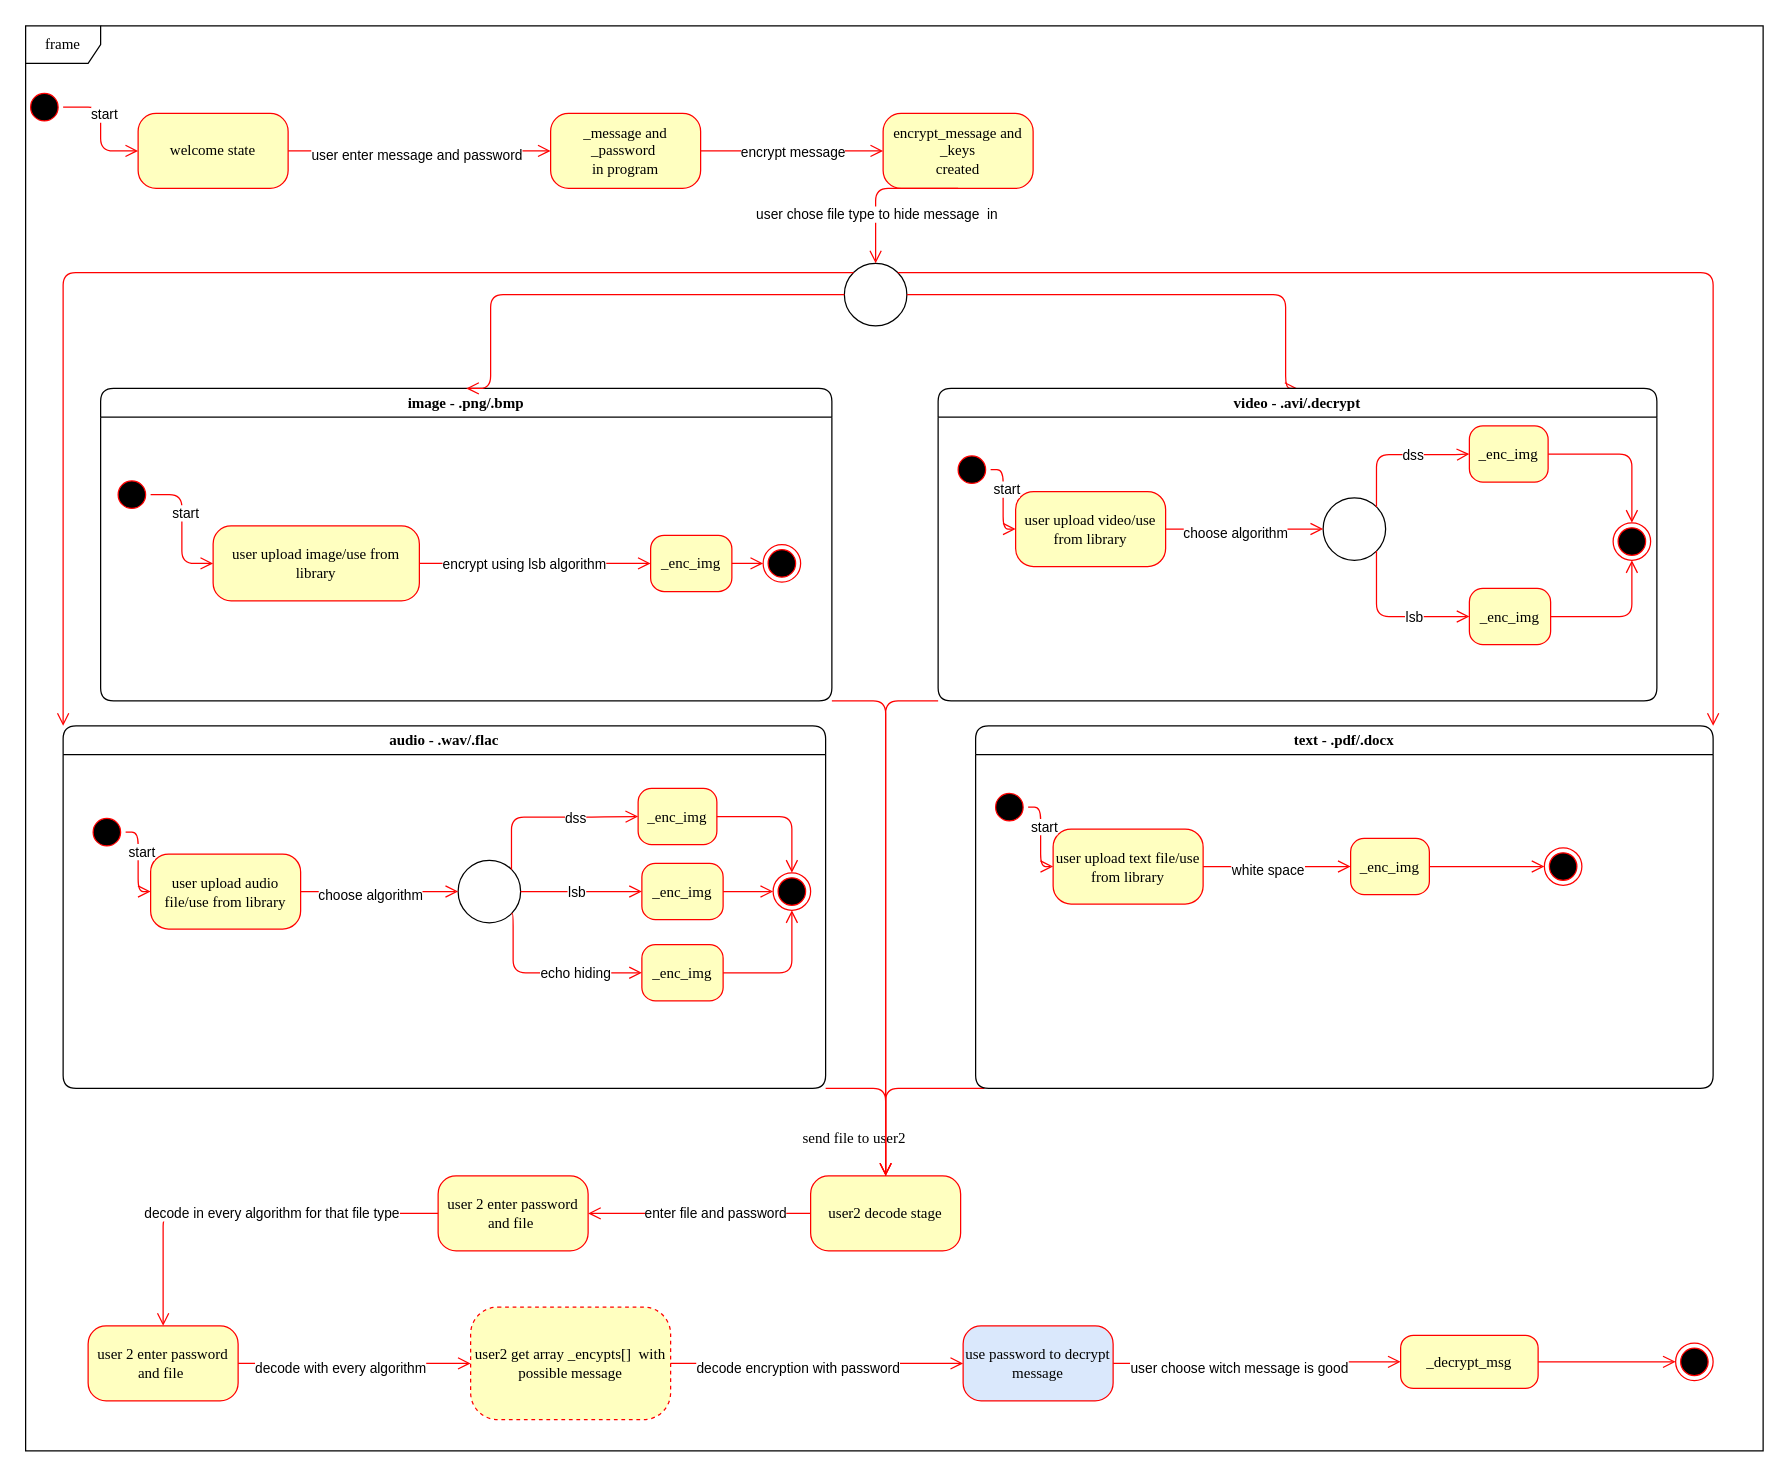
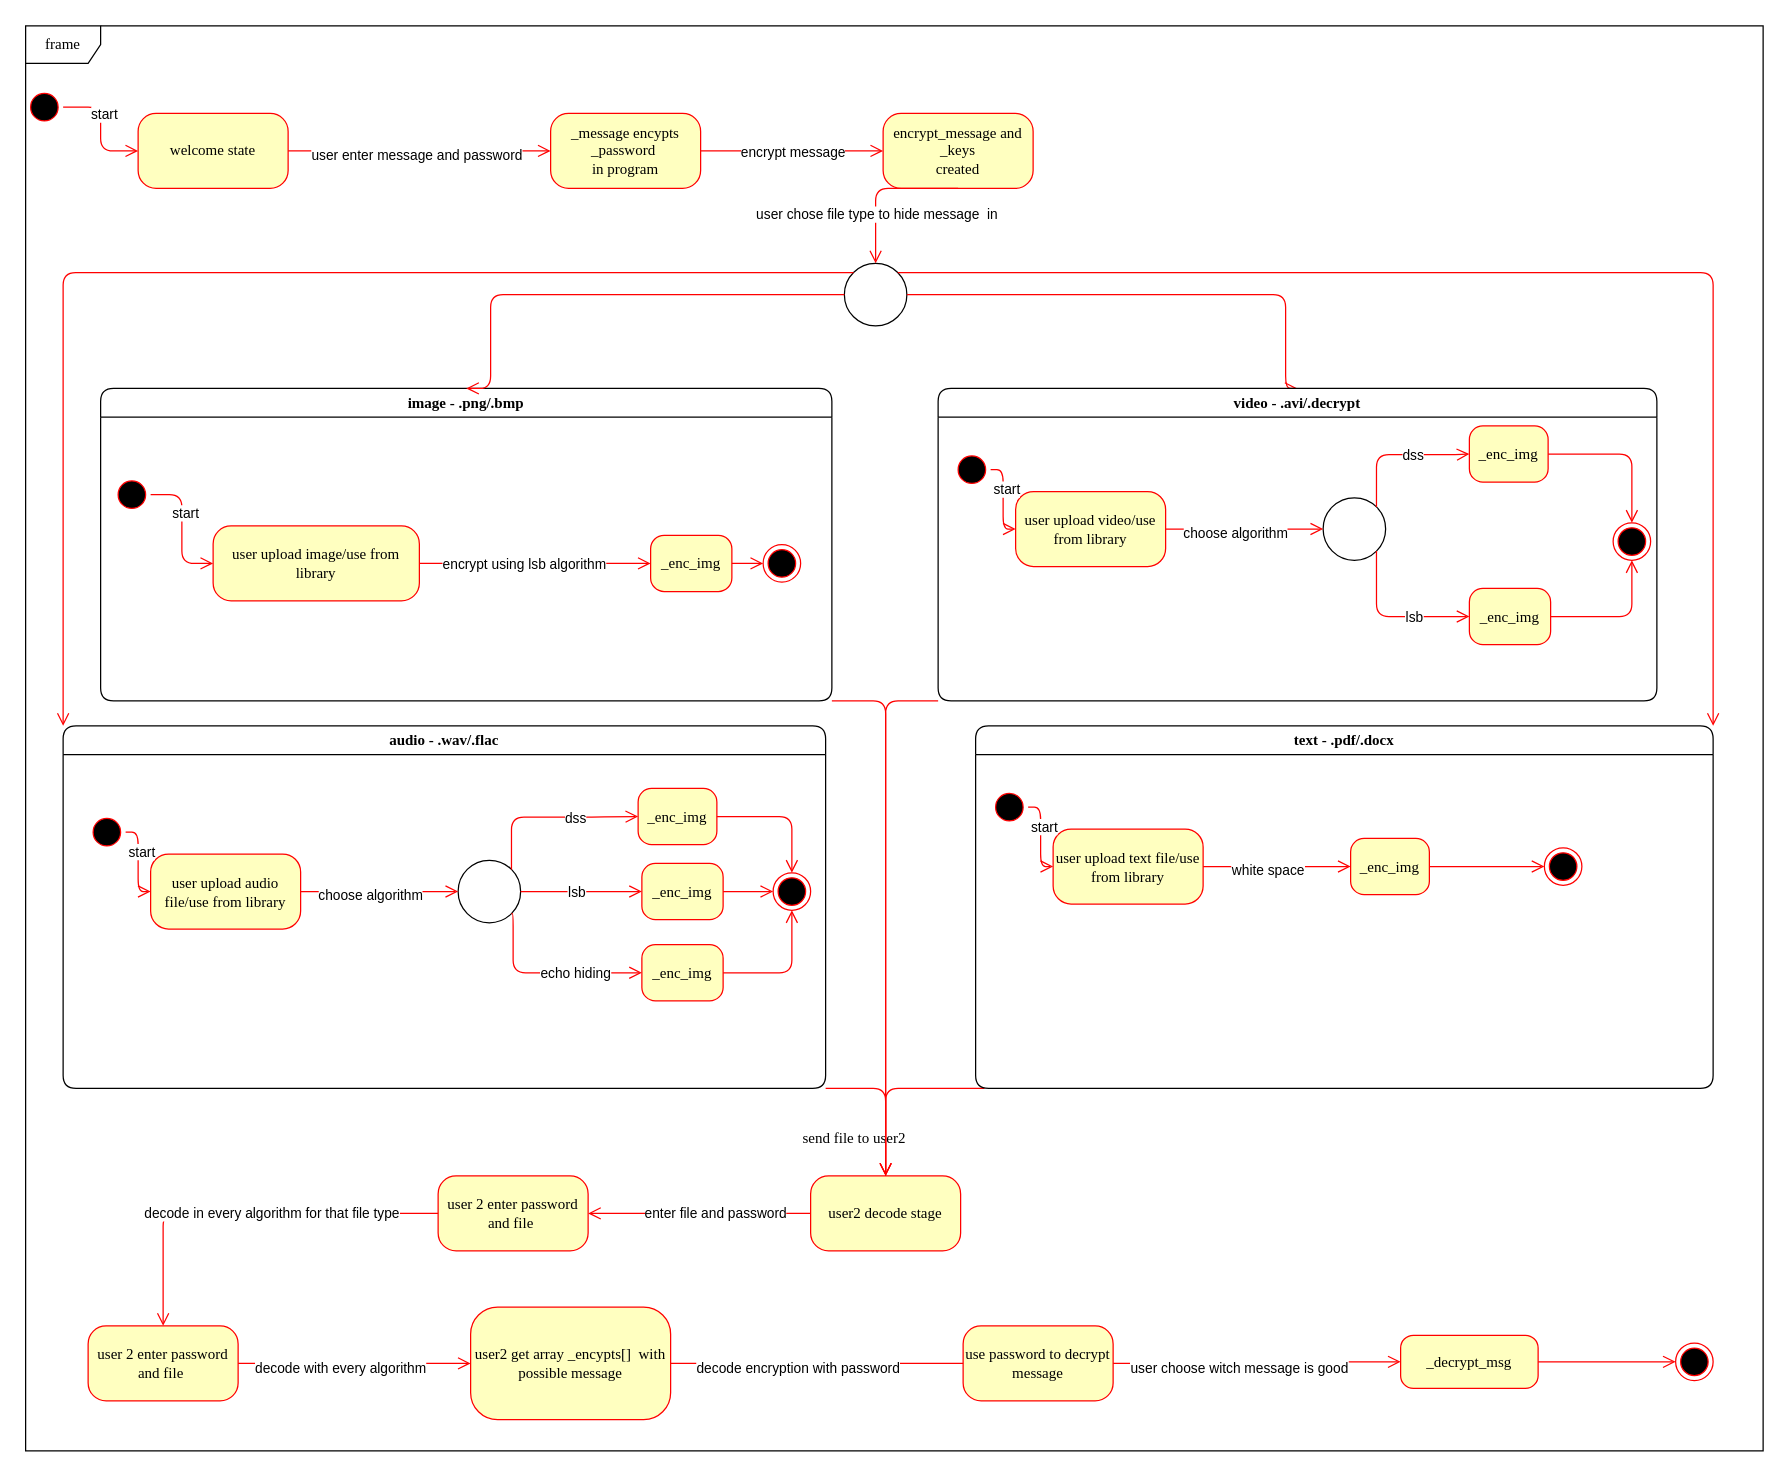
node "_message and _password in program": label "_message and _password in program" -> "_message encypts _password in program"
node "user2 get array _encypts[] with possible message": style dashed -> solid
edge "user2 get array _encypts[] with possible message" -> "use password to decrypt message": arrowhead open -> none
node "use password to decrypt message": fillcolor #dae8fc -> #ffffc0
